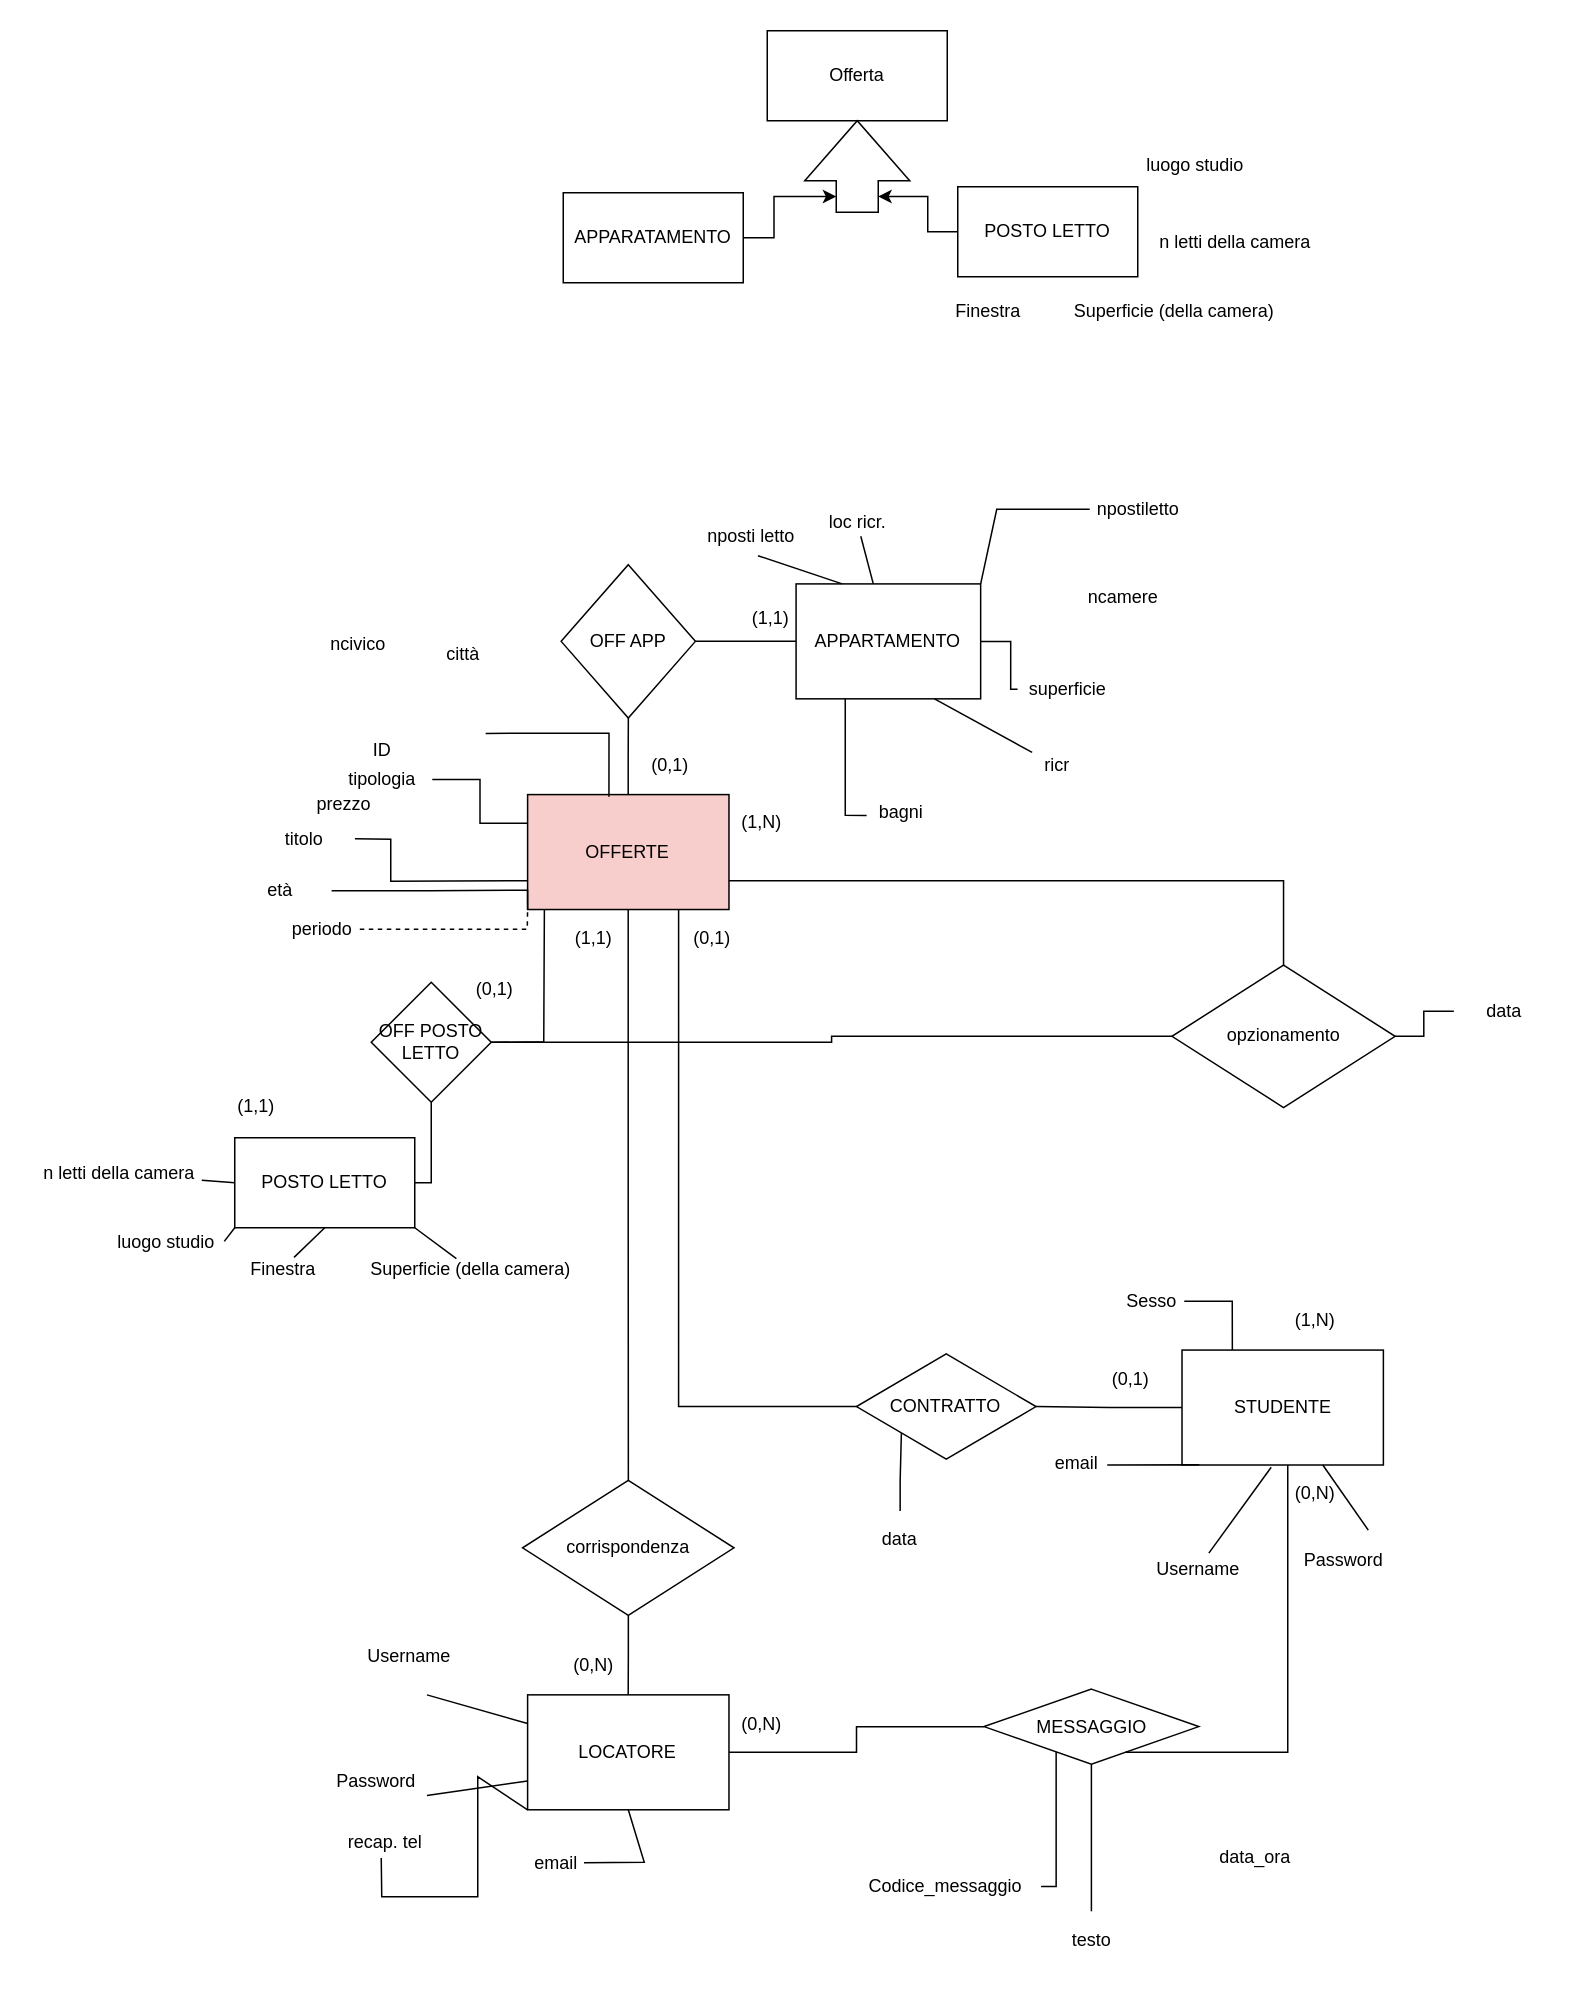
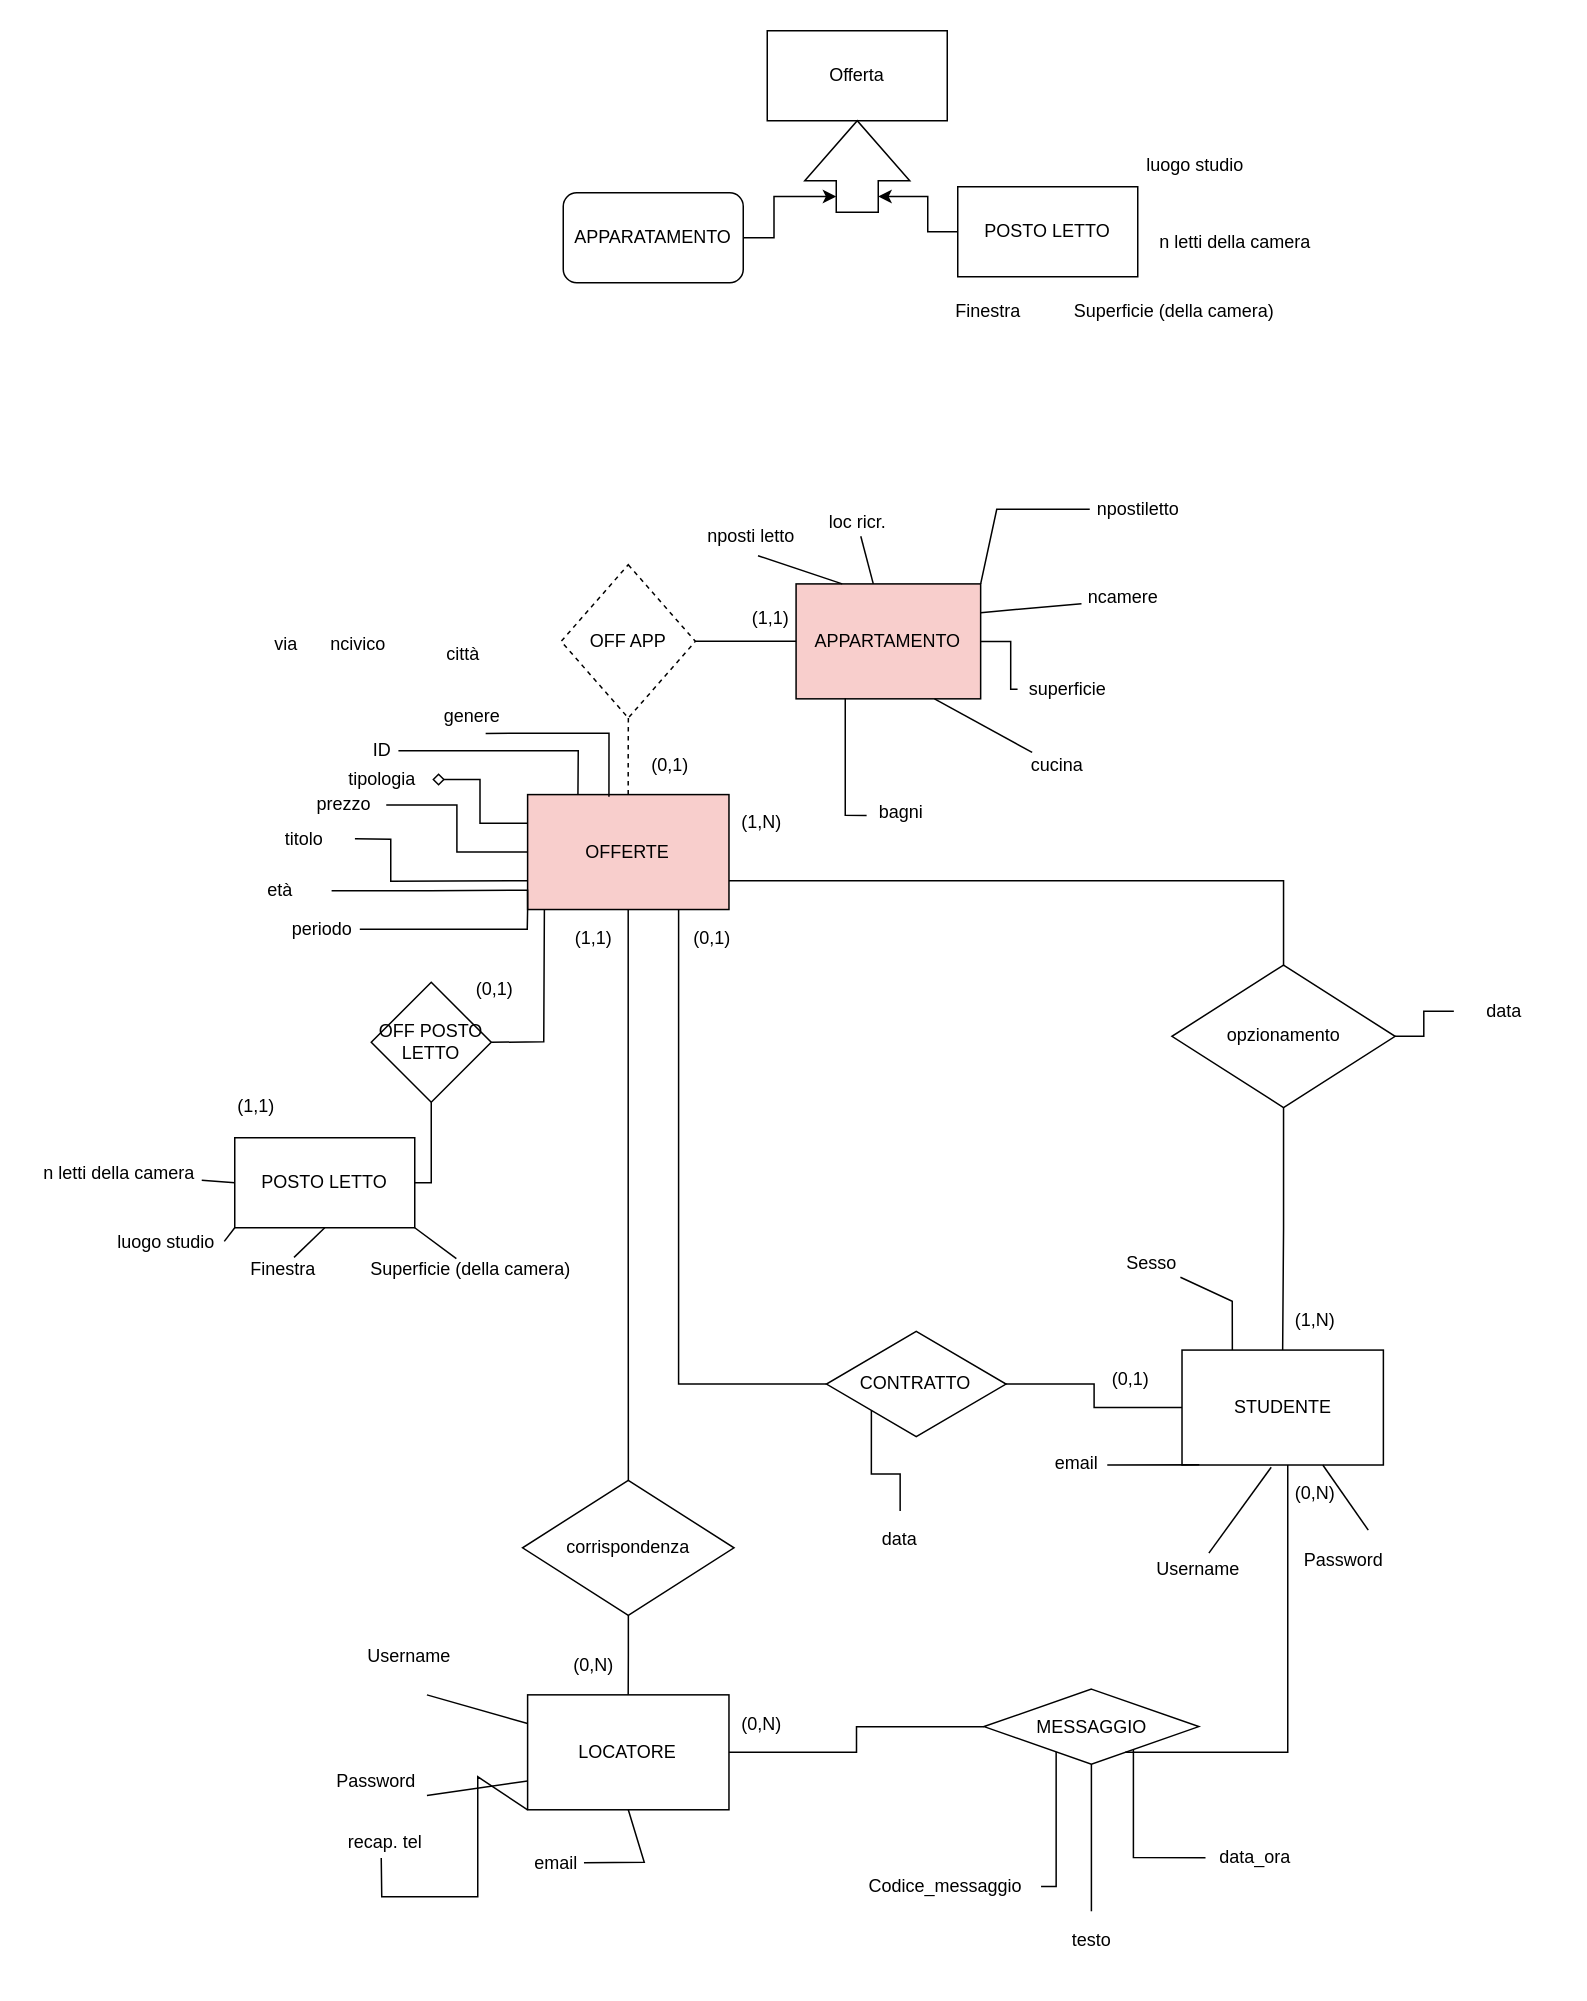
node "APPARATAMENTO": shape rectangle -> rounded rectangle
edge "ncamere" -- "APPARTAMENTO": added
node "OFF APP": style solid -> dashed
node "APPARTAMENTO": fillcolor #ffffff -> #f8cecc
node "via": added
node "genere": added
edge "ID" -- "OFFERTE": added
edge "OFF APP" -- "OFFERTE": style solid -> dashed
node "ricr": label "ricr" -> "cucina"
edge "tipologia" -- "OFFERTE": arrowhead none -> diamond
edge "prezzo" -- "OFFERTE": added
edge "OFFERTE" -- "periodo": style dashed -> solid
edge "opzionamento" -- "OFF POSTO LETTO": now "opzionamento" -- "STUDENTE"
node "Sesso": moved (1151, 1301) -> (1151, 1264)
node "CONTRATTO": moved (946, 1407) -> (916, 1384)
edge "MESSAGGIO" -- "data_ora": added
